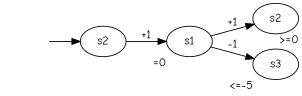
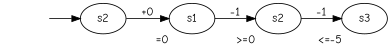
edge "s1 =0" -> "s2 >=0": label "+1" -> "-1"
edge "s2" -> "s1 =0": label "+1" -> "+0"
edge "s1 =0" -> "s3 <=-5": now "s2 >=0" -> "s3 <=-5"
